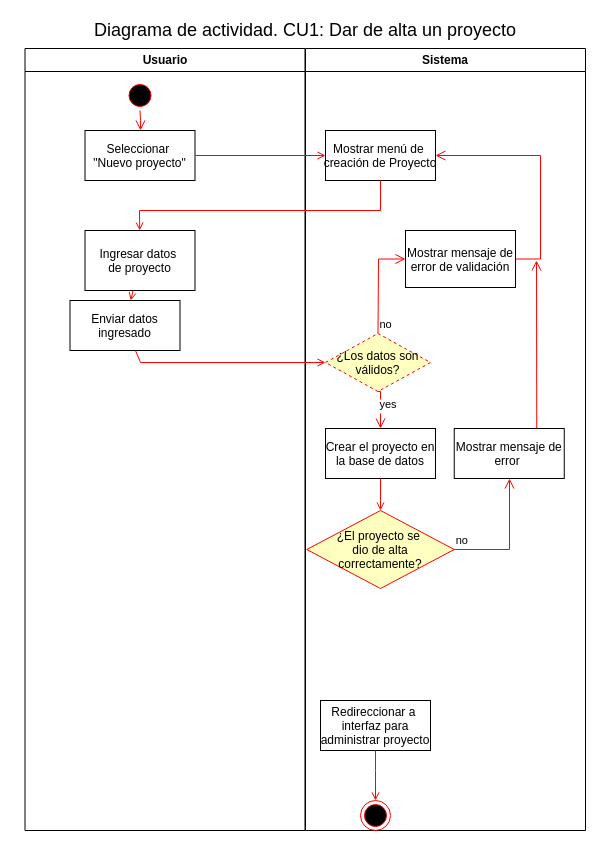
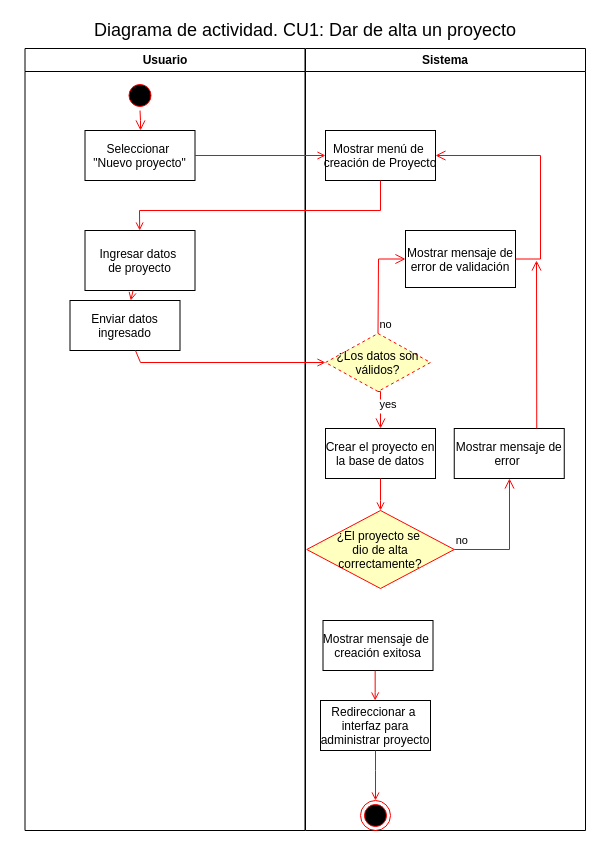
node "Mostrar mensaje de creación exitosa": added
edge "Mostrar mensaje de creación exitosa" -> "Redireccionar a interfaz para administrar proyecto": added
